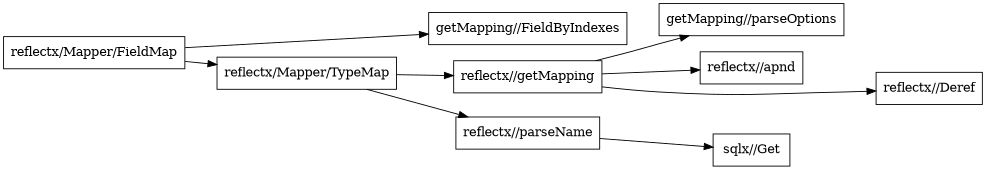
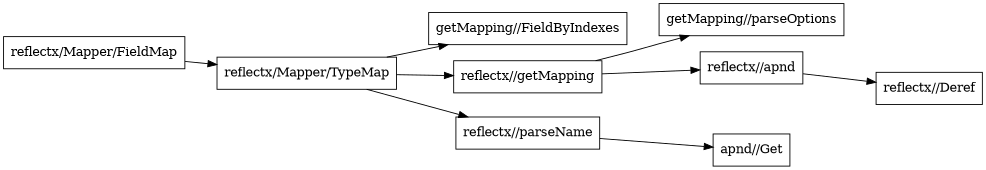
edge "reflectx/Mapper/FieldMap" -> "getMapping//FieldByIndexes": now "reflectx/Mapper/TypeMap" -> "getMapping//FieldByIndexes"
edge "reflectx//getMapping" -> "reflectx//Deref": now "reflectx//apnd" -> "reflectx//Deref"
node "sqlx//Get": label "sqlx//Get" -> "apnd//Get"
